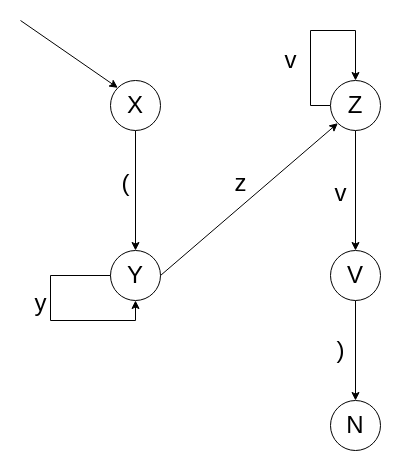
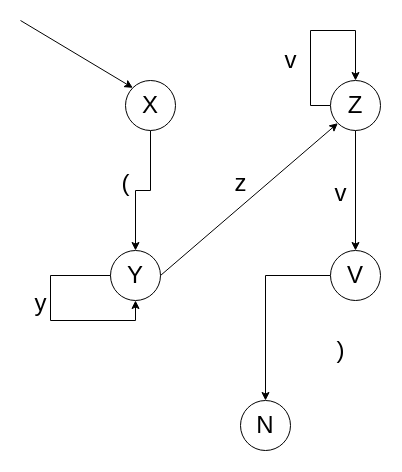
node "X": moved (136, 106) -> (151, 106)
node "N": moved (356, 426) -> (266, 426)
